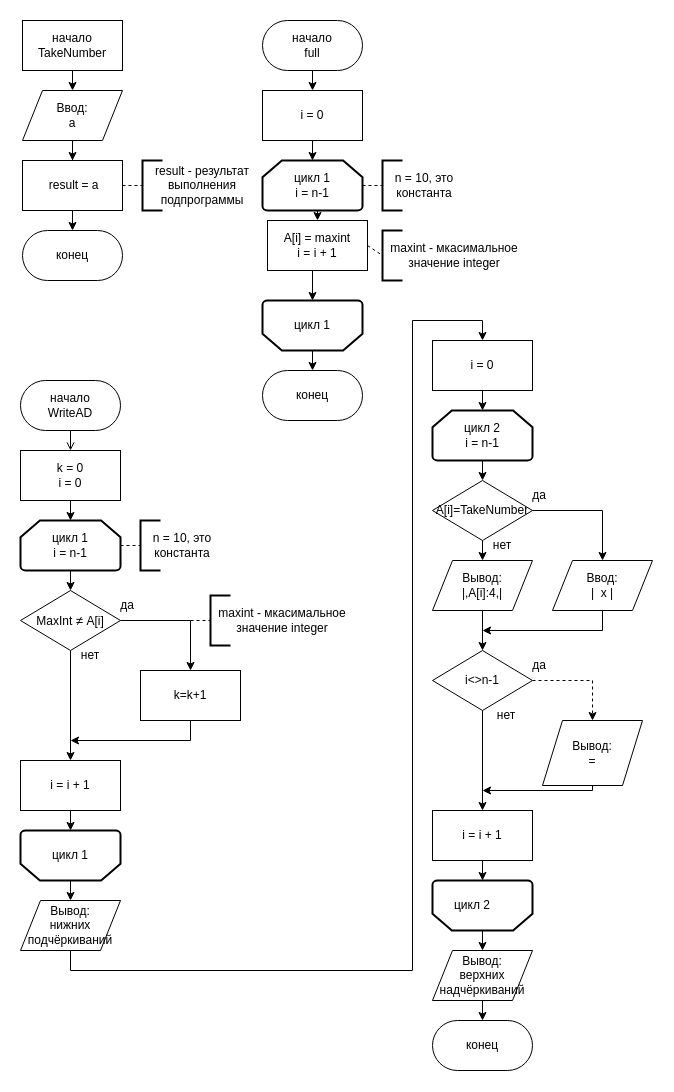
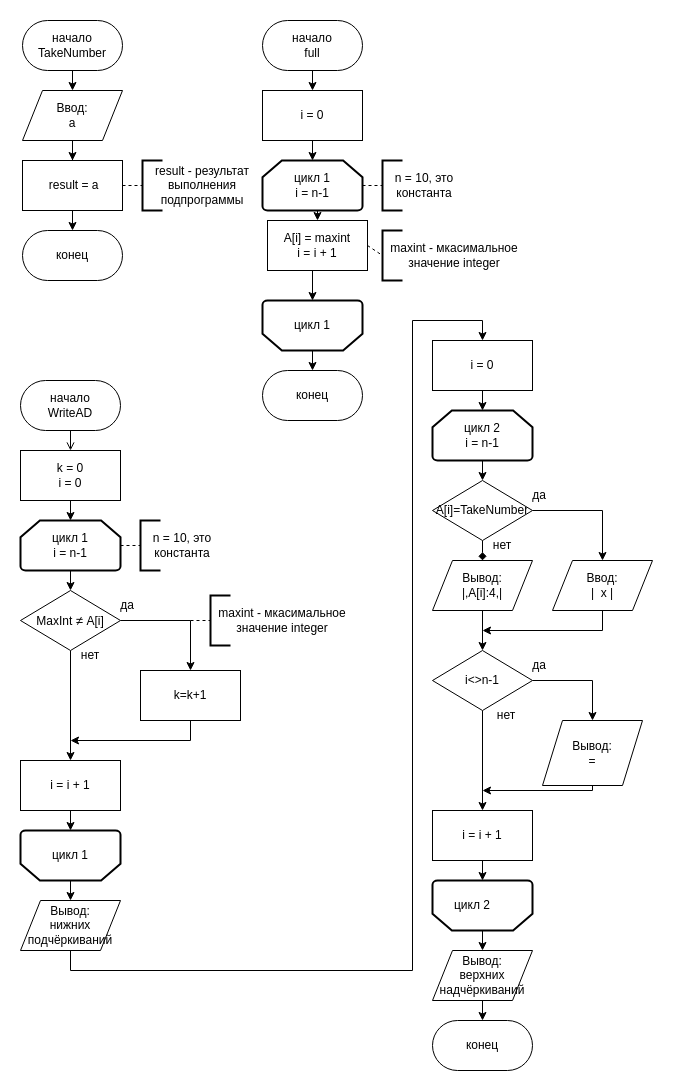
node "начало TakeNumber": shape rectangle -> rounded rectangle
edge "A[i]=TakeNumber" -> "Вывод: |,A[i]:4,|": arrowhead classic -> diamond
edge "i<>n-1" -> "Вывод: =": style dashed -> solid
